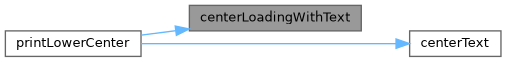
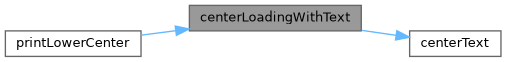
edge "printLowerCenter" -> "centerText": now "centerLoadingWithText" -> "centerText"
